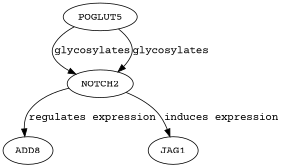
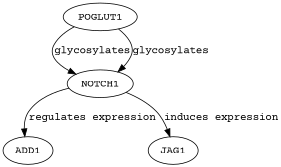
node "POGLUT5": label "POGLUT5" -> "POGLUT1"
node "NOTCH2": label "NOTCH2" -> "NOTCH1"
node "ADD8": label "ADD8" -> "ADD1"
